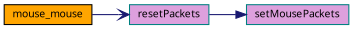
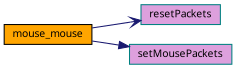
edge "resetPackets" -> "setMousePackets": now "mouse_mouse" -> "setMousePackets"
